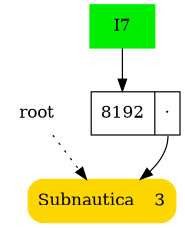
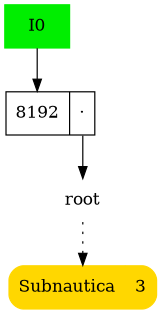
node "I7": label "I7" -> "I0"
edge "8192" -> "Subnautica": now "8192" -> "root"
